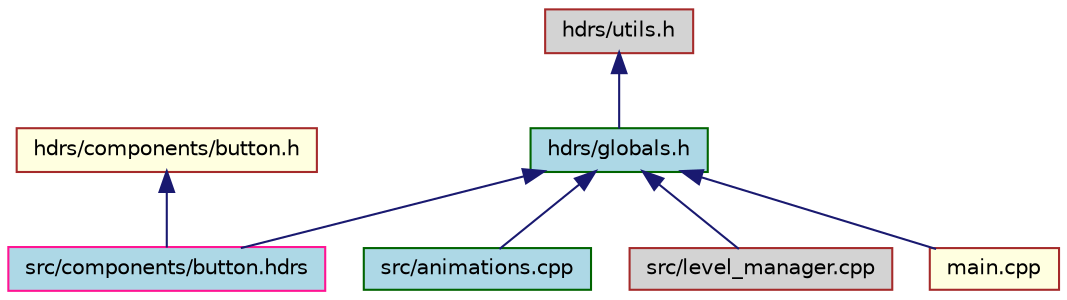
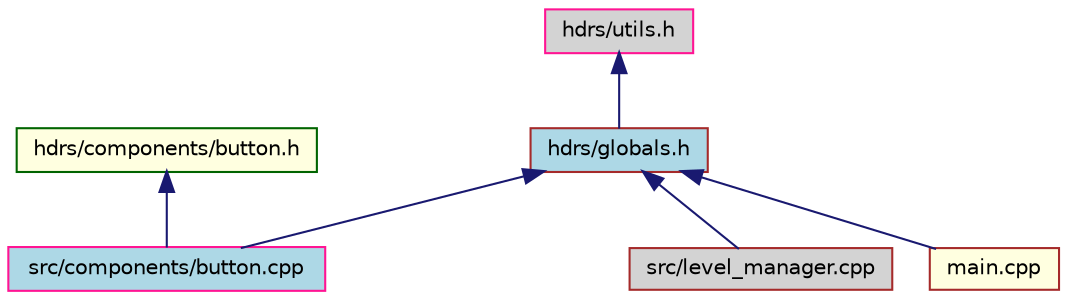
node "hdrs/utils.h": color brown -> deeppink
node "hdrs/components/button.h": color brown -> darkgreen
node "hdrs/globals.h": color darkgreen -> brown
node "src/components/button.hdrs": label "src/components/button.hdrs" -> "src/components/button.cpp"
node "src/animations.cpp": removed
